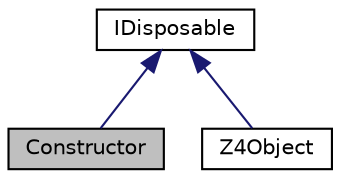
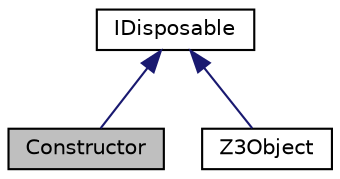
node "Z4Object": label "Z4Object" -> "Z3Object"
